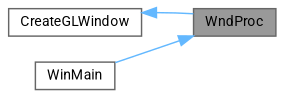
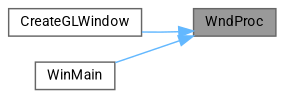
edge "WndProc" -> "CreateGLWindow": reversed
